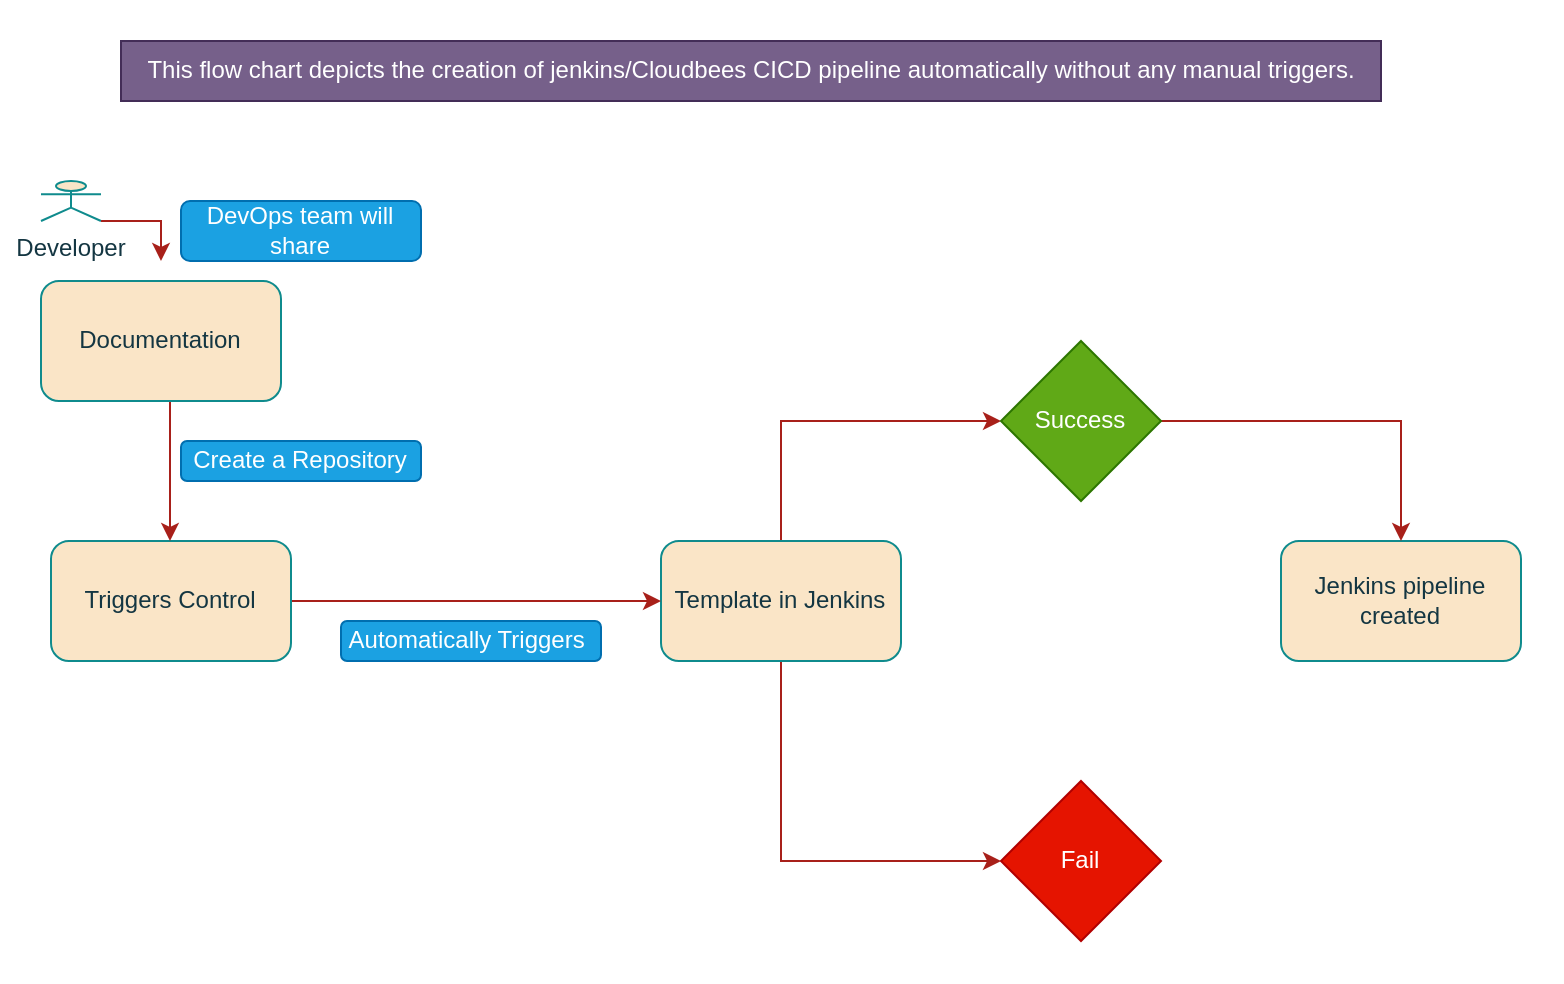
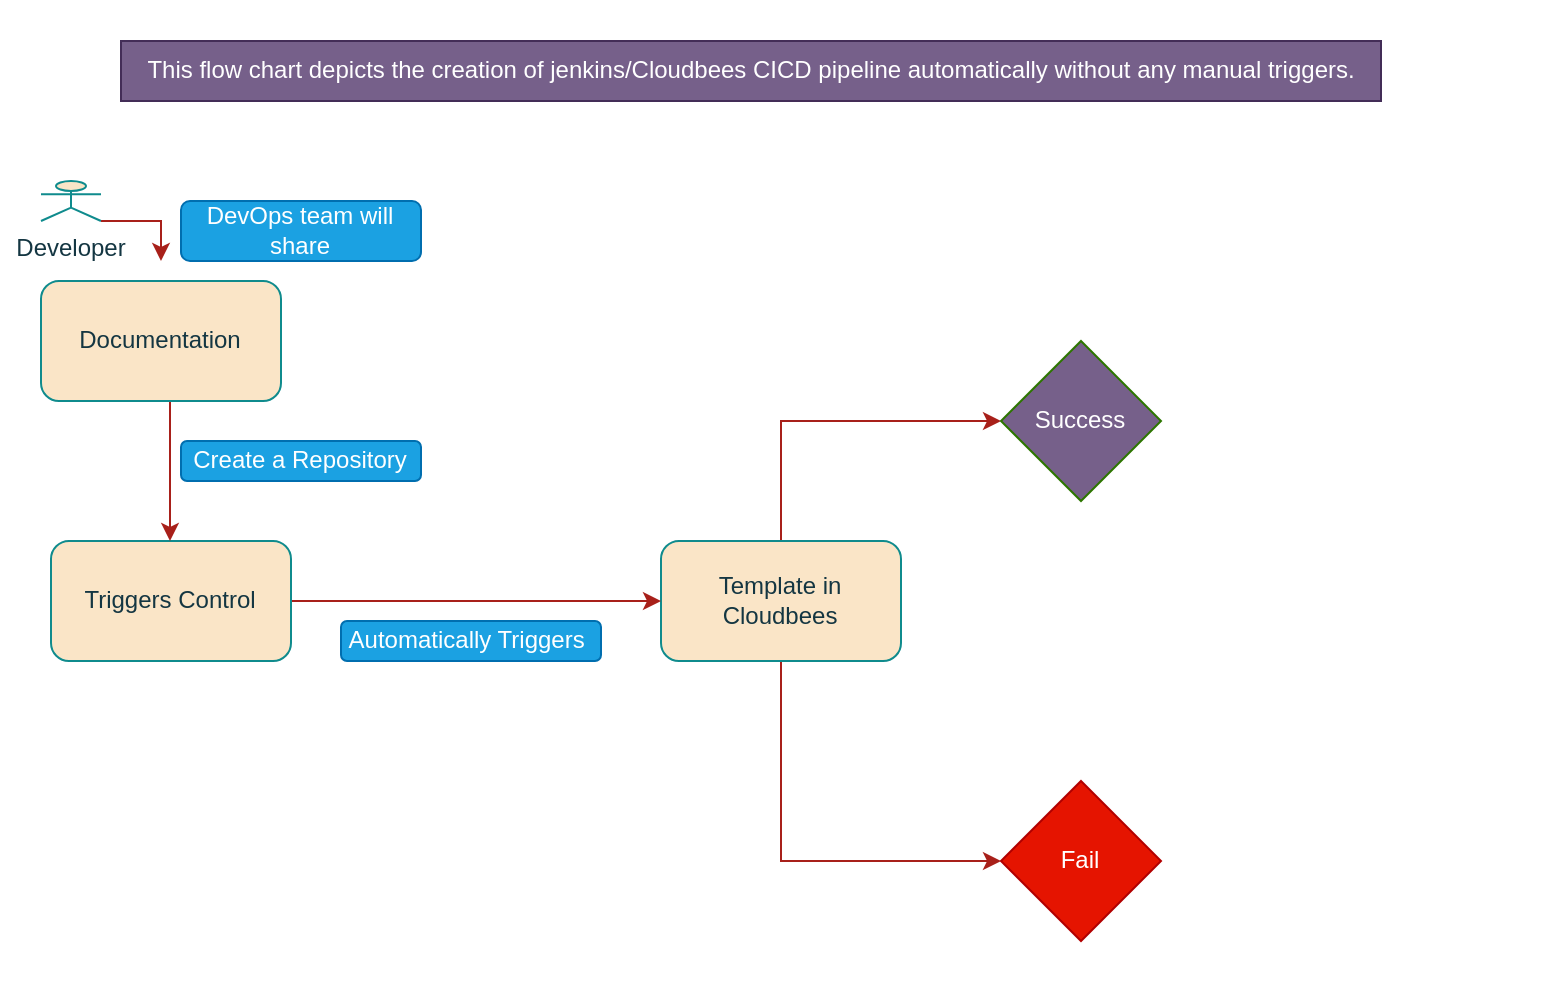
node "Success": fillcolor #60a917 -> #76608a
edge "Success" -> "Jenkins pipeline created": removed
node "Template in Jenkins": label "Template in Jenkins" -> "Template in Cloudbees"
node "Jenkins pipeline created": removed
